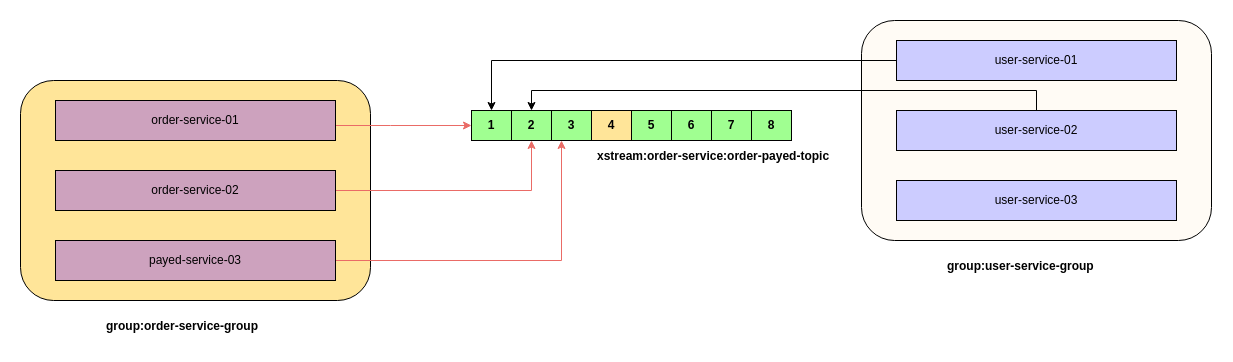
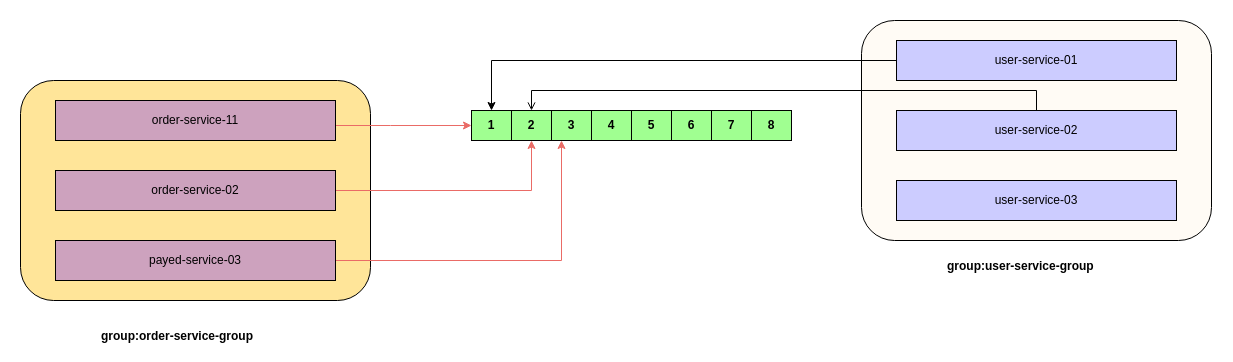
edge "user-service-02" -> "2": arrowhead classic -> open
node "order-service-01": label "order-service-01" -> "order-service-11"
node "4": fillcolor #ffe599 -> #a0ff91
node "xstream:order-service:order-payed-topic": removed
node "group:order-service-group": moved (226, 326) -> (221, 336)
